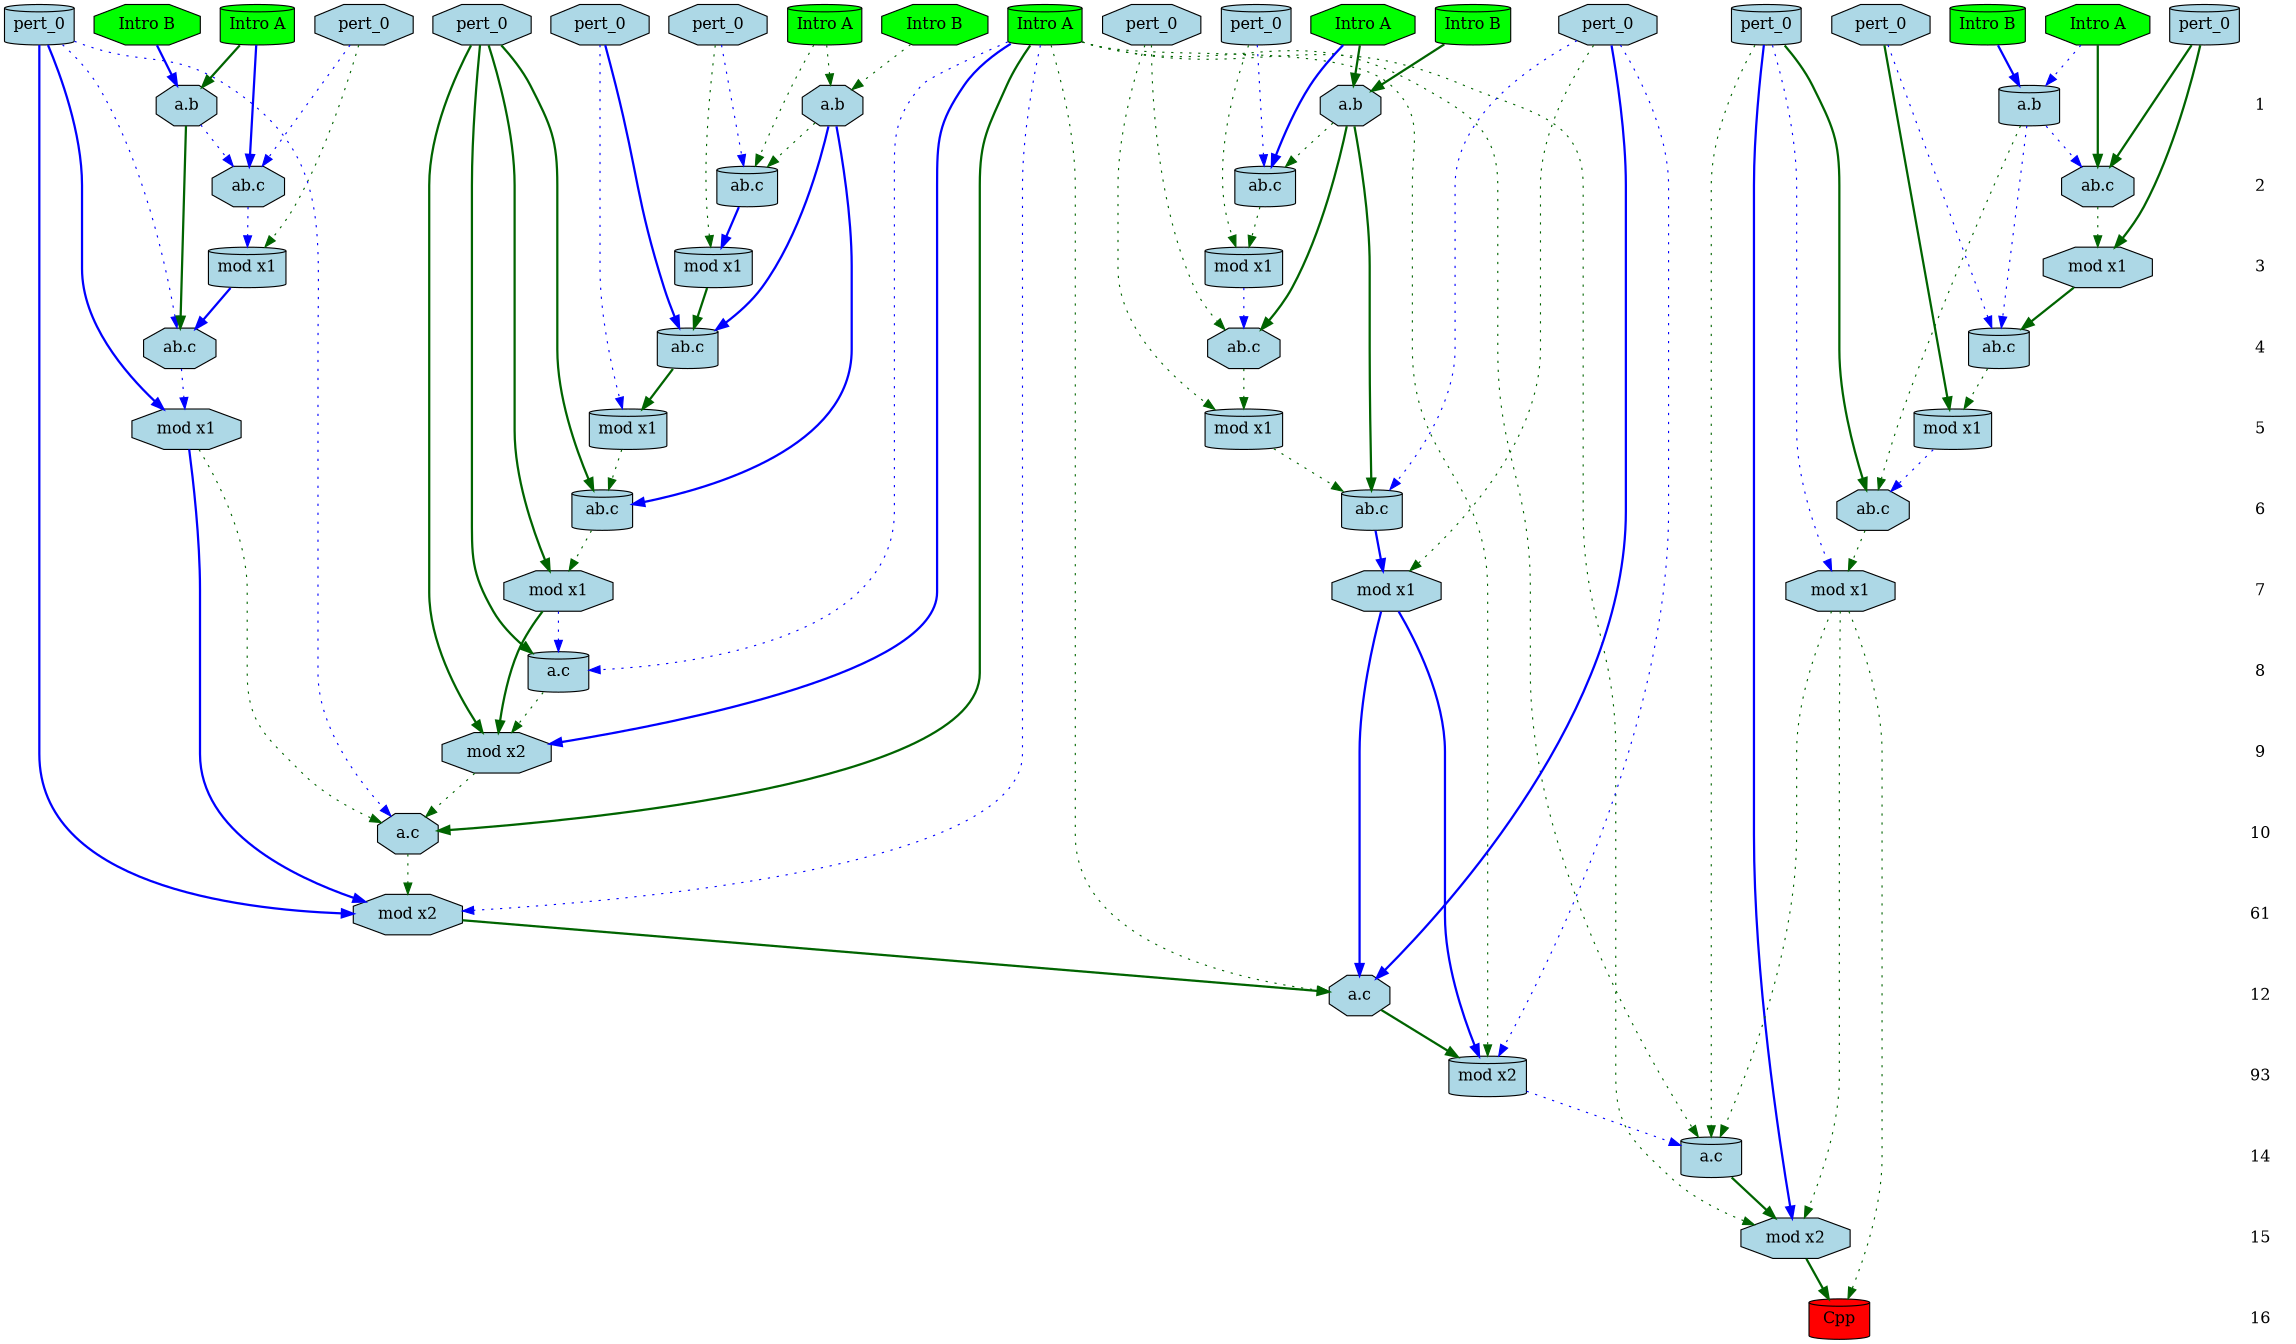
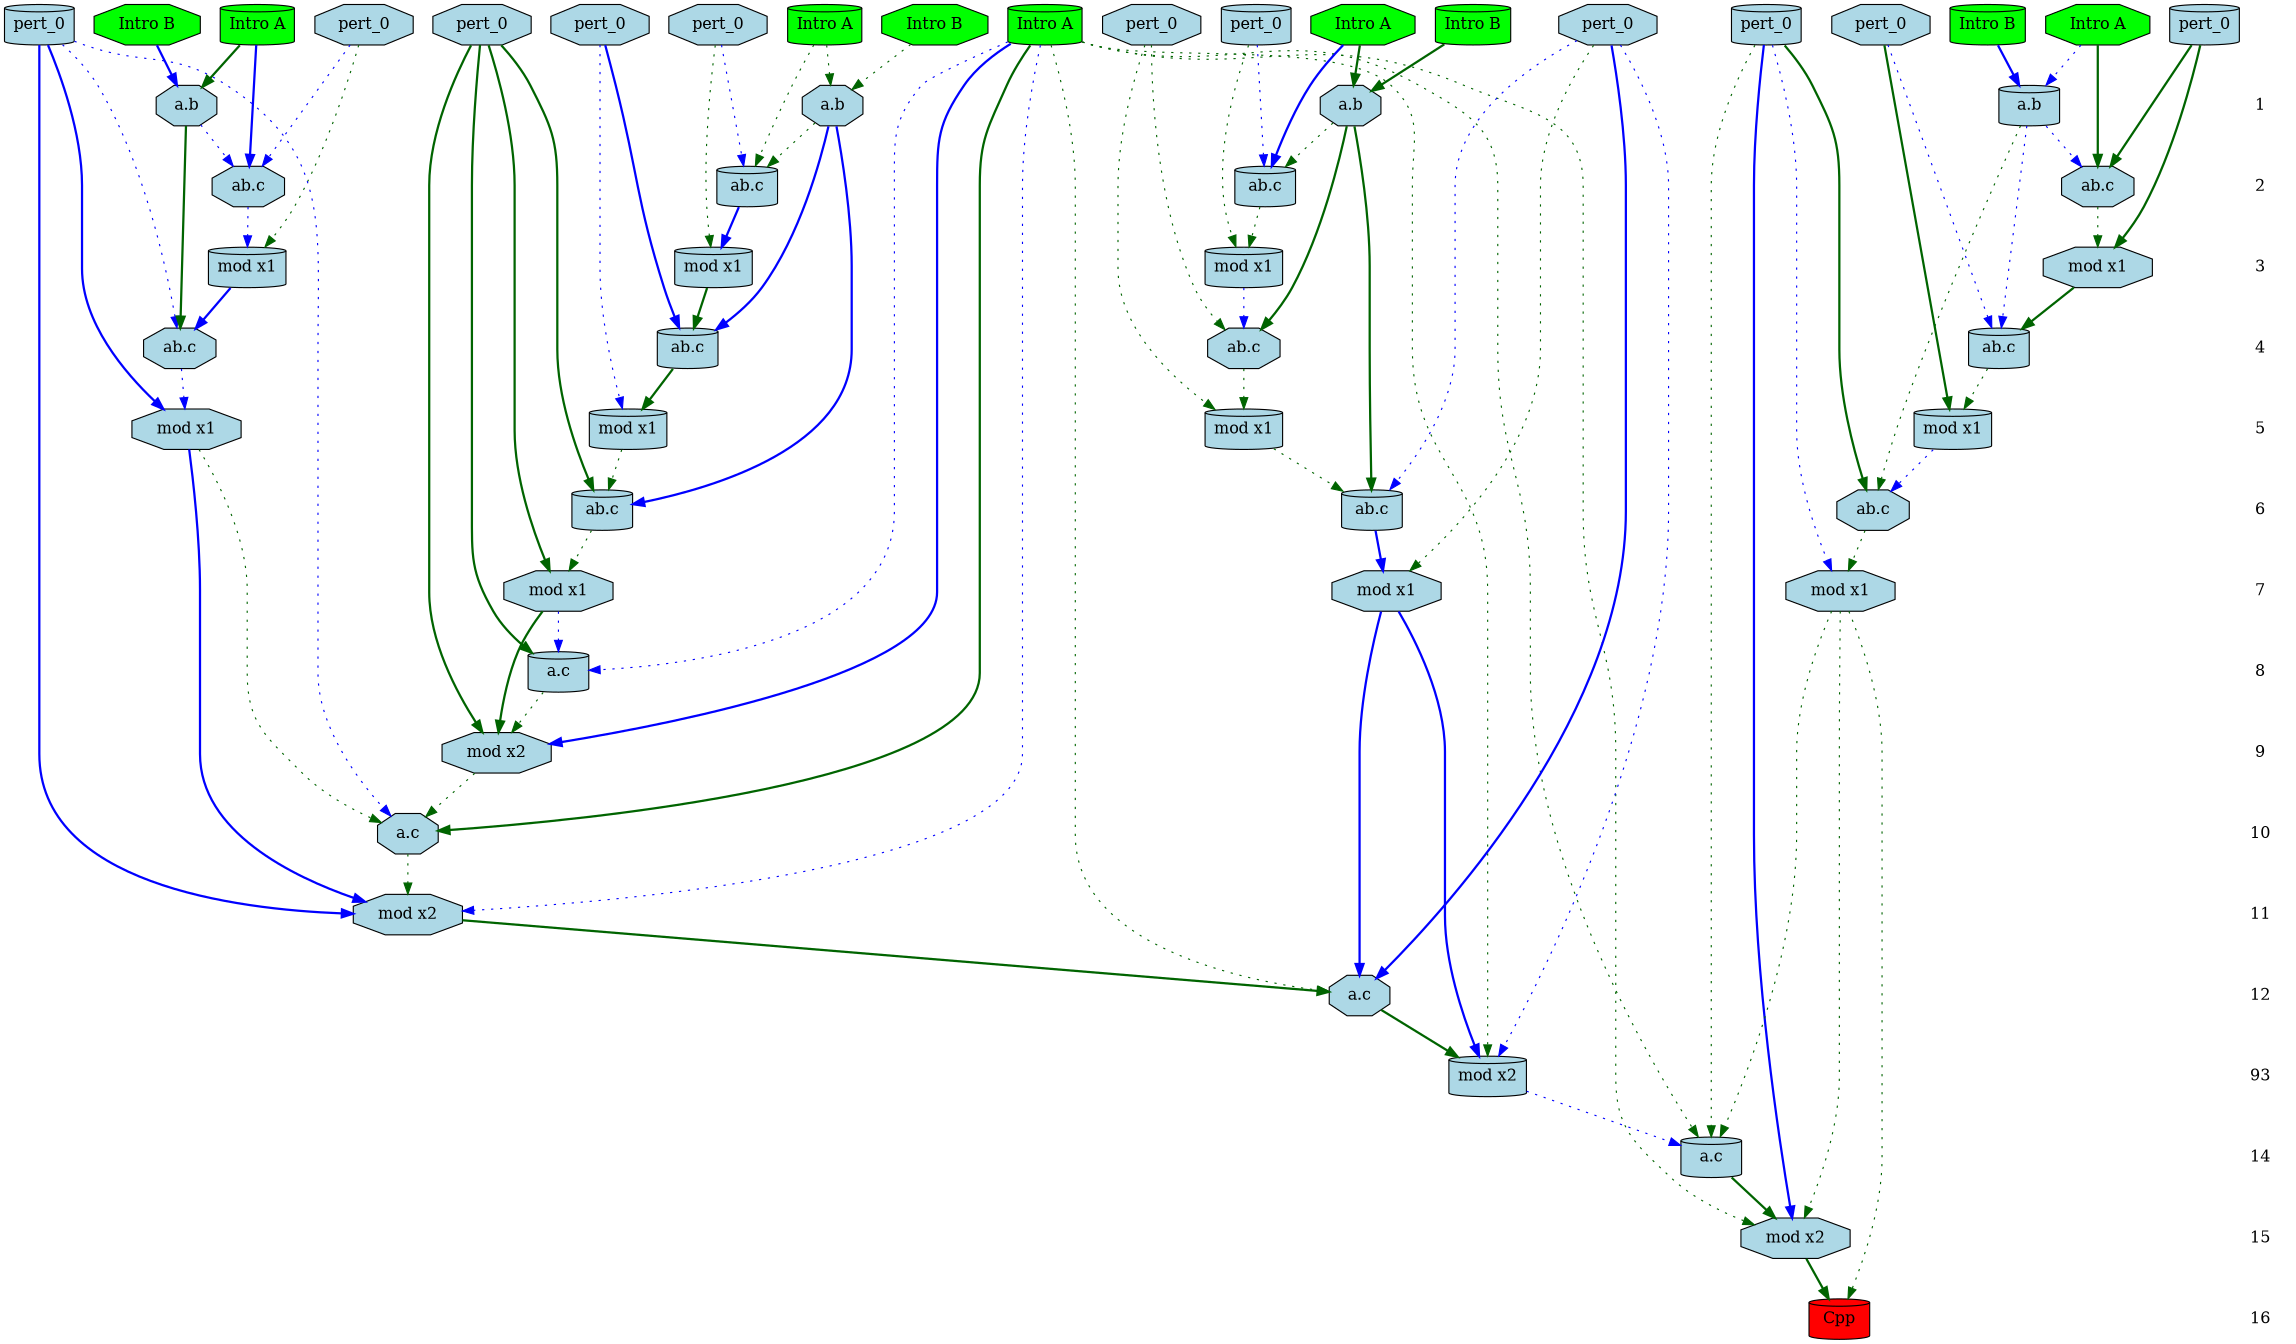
node "61": label "61" -> "11"
